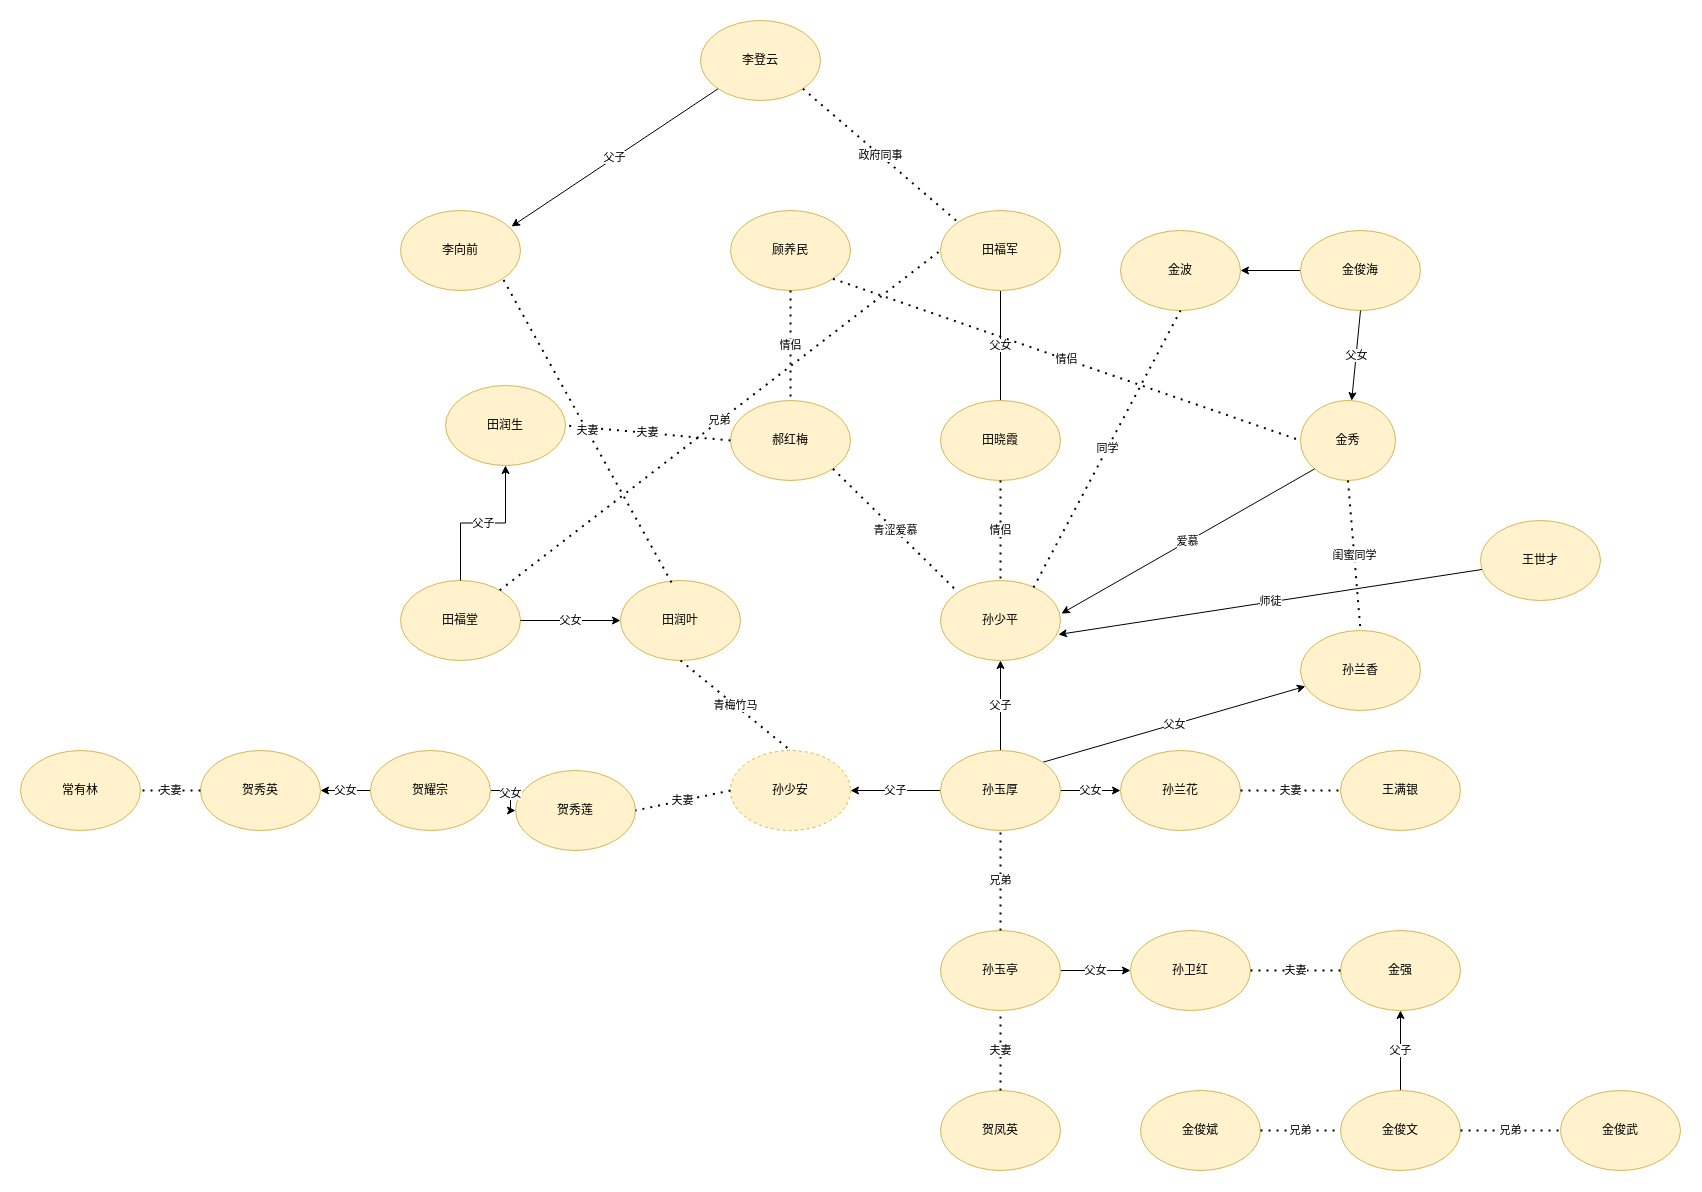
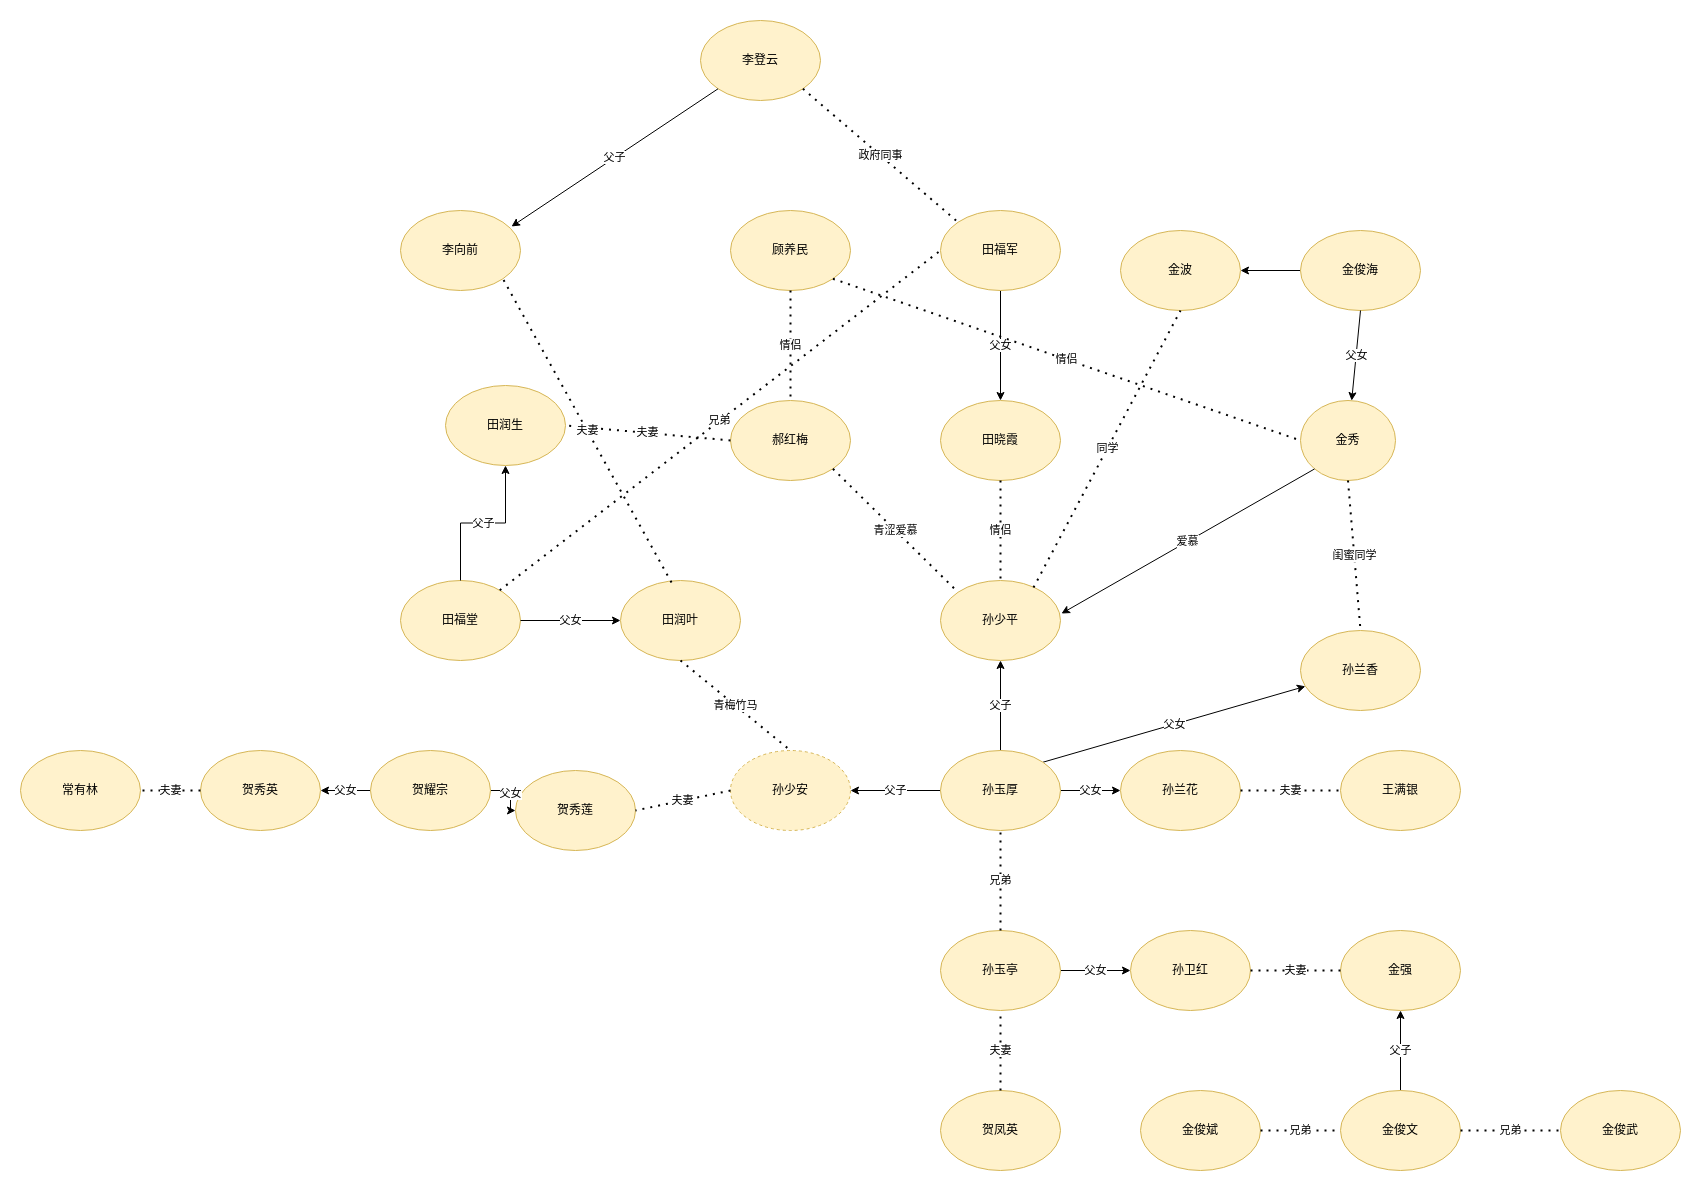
edge "田福军" -- "田晓霞": arrowhead none -> classic
node "王世才": removed
edge "王世才" -> "孙少平": removed, label "师徒"
